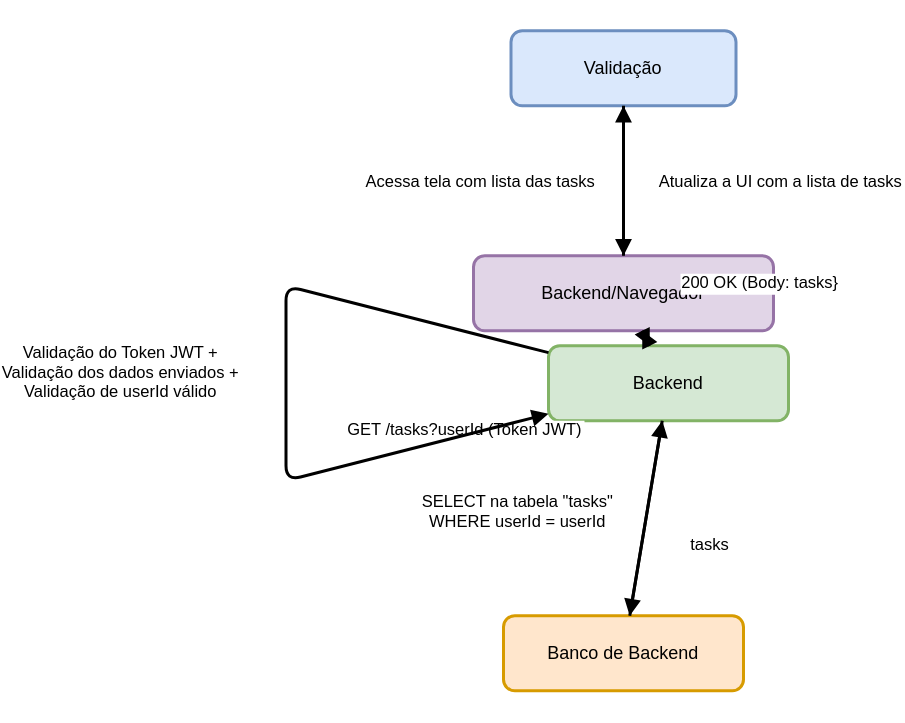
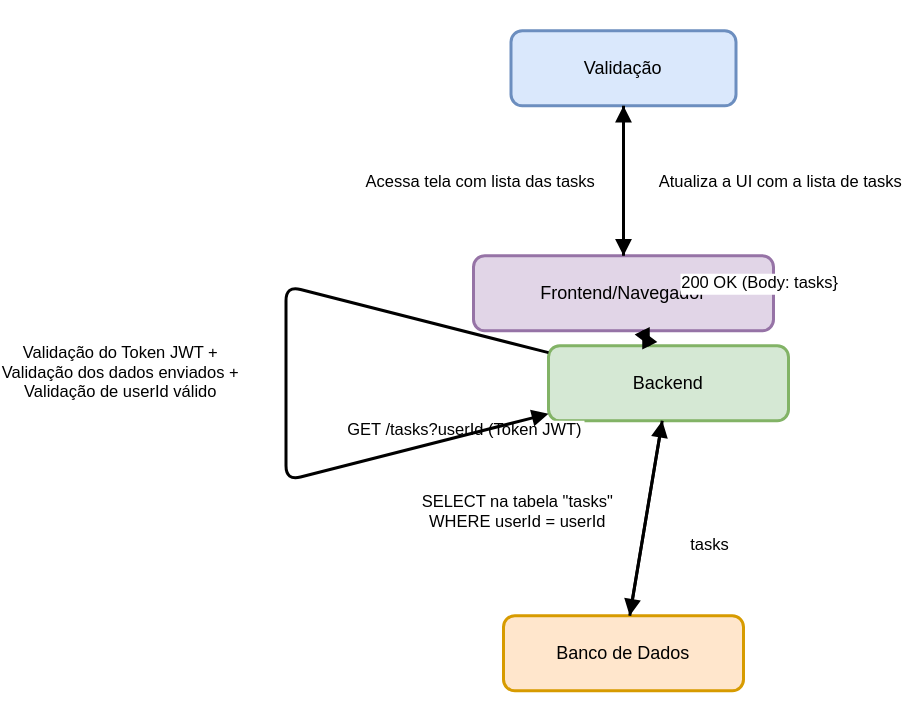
node "Backend/Navegador": label "Backend/Navegador" -> "Frontend/Navegador"
node "Banco de Backend": label "Banco de Backend" -> "Banco de Dados"
